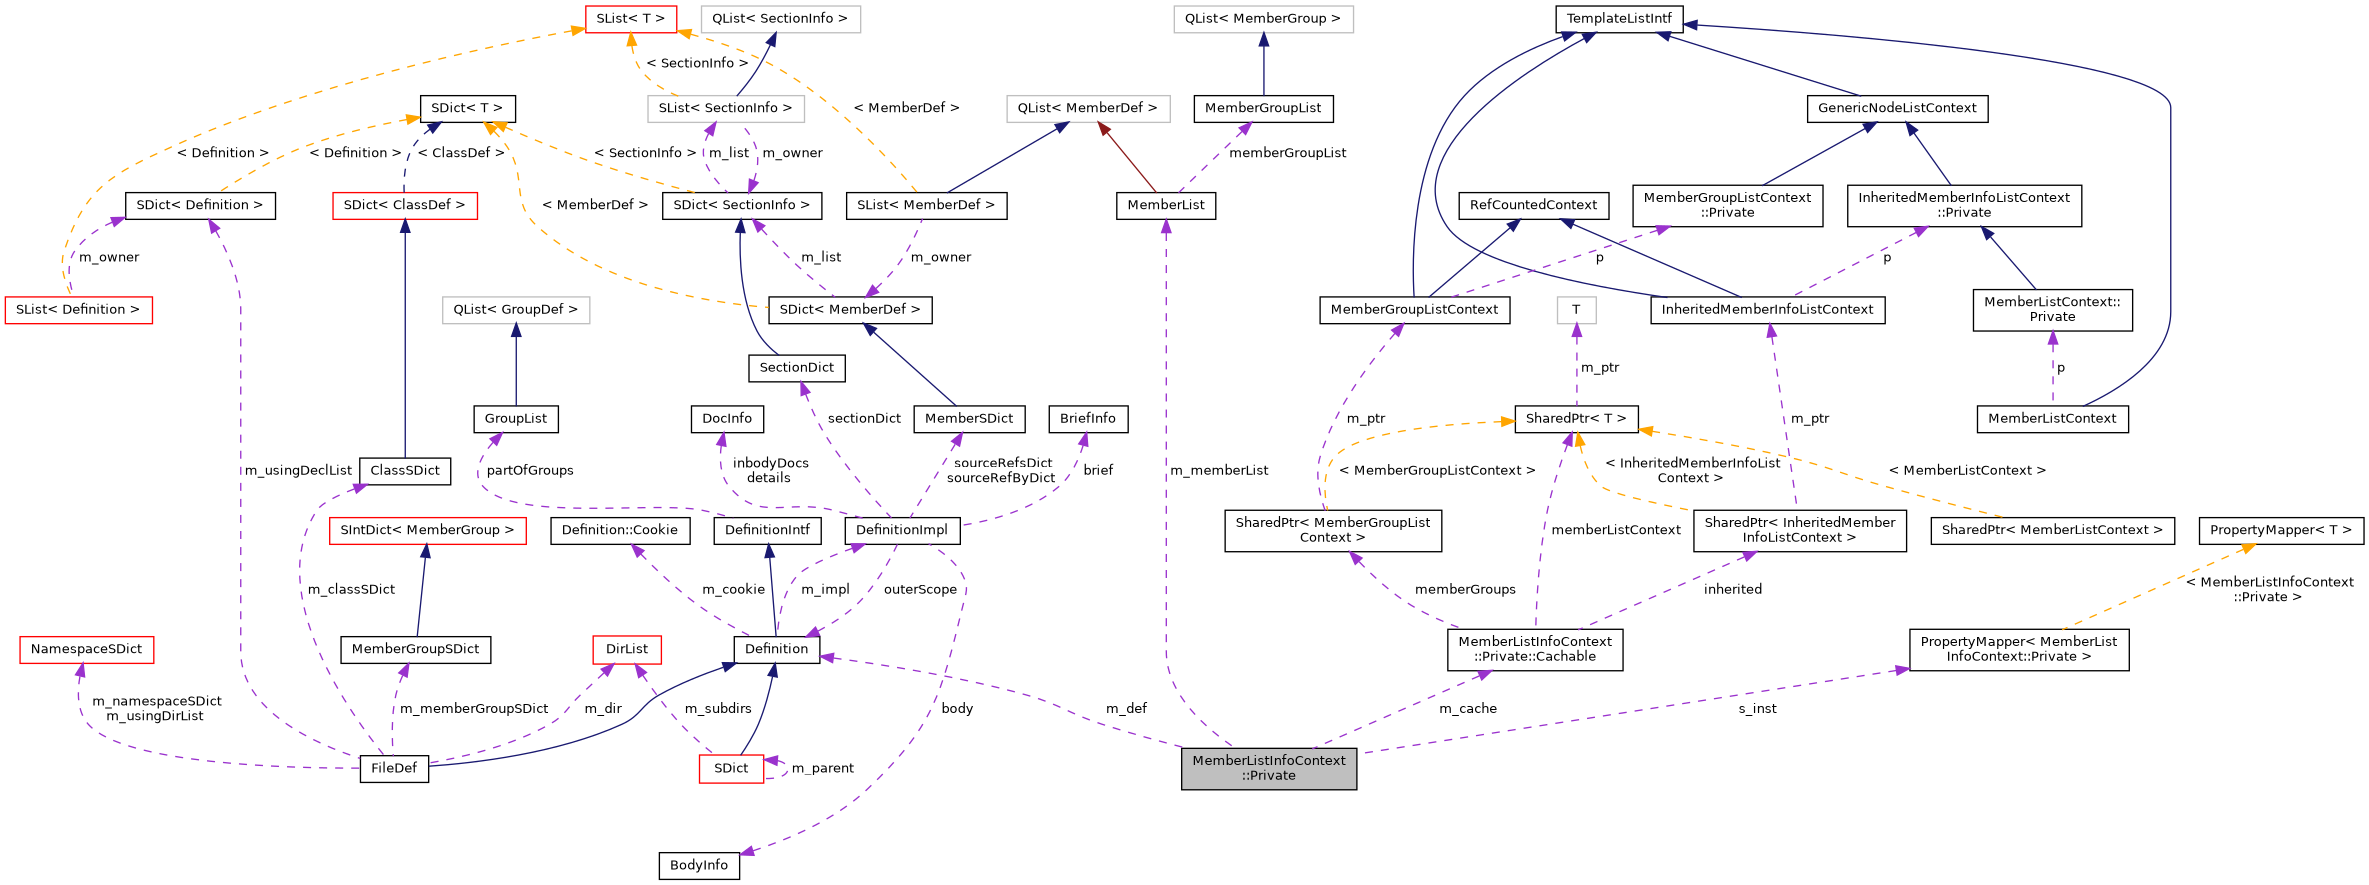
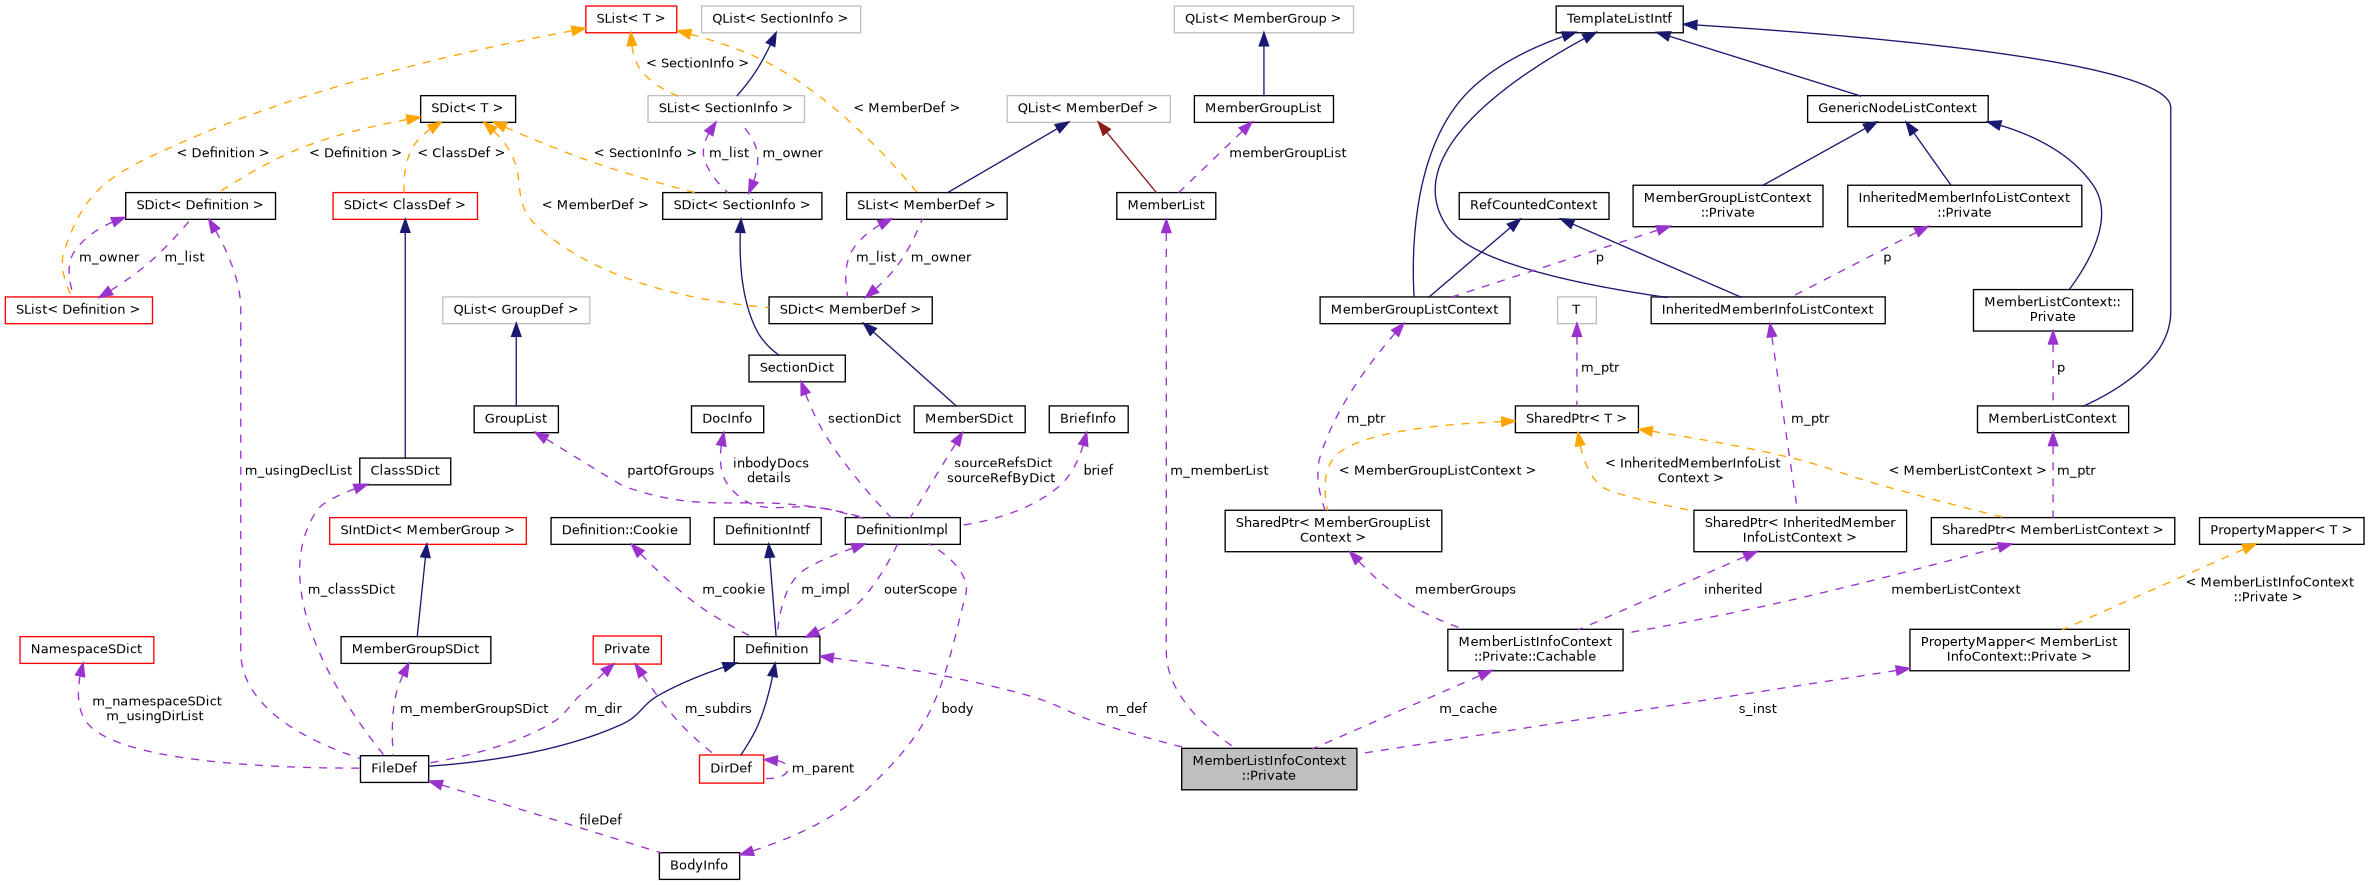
edge "SDict< ClassDef >" -> "SDict< T >": color midnightblue -> orange
edge "SDict< Definition >" -> "SList< Definition >": added, label "m_list"
edge "MemberListContext:: Private" -> "InheritedMemberInfoListContext ::Private": now "MemberListContext:: Private" -> "GenericNodeListContext"
edge "SDict< MemberDef >" -> "SDict< SectionInfo >": now "SDict< MemberDef >" -> "SList< MemberDef >"
edge "SharedPtr< MemberListContext >" -> "MemberListContext": added, label "m_ptr"
edge "DefinitionIntf" -> "GroupList": now "DefinitionImpl" -> "GroupList"
edge "MemberListInfoContext ::Private::Cachable" -> "SharedPtr< T >": now "MemberListInfoContext ::Private::Cachable" -> "SharedPtr< MemberListContext >"
node "DirList": label "DirList" -> "Private"
node "SDict": label "SDict" -> "DirDef"
edge "BodyInfo" -> "FileDef": added, label "fileDef"
